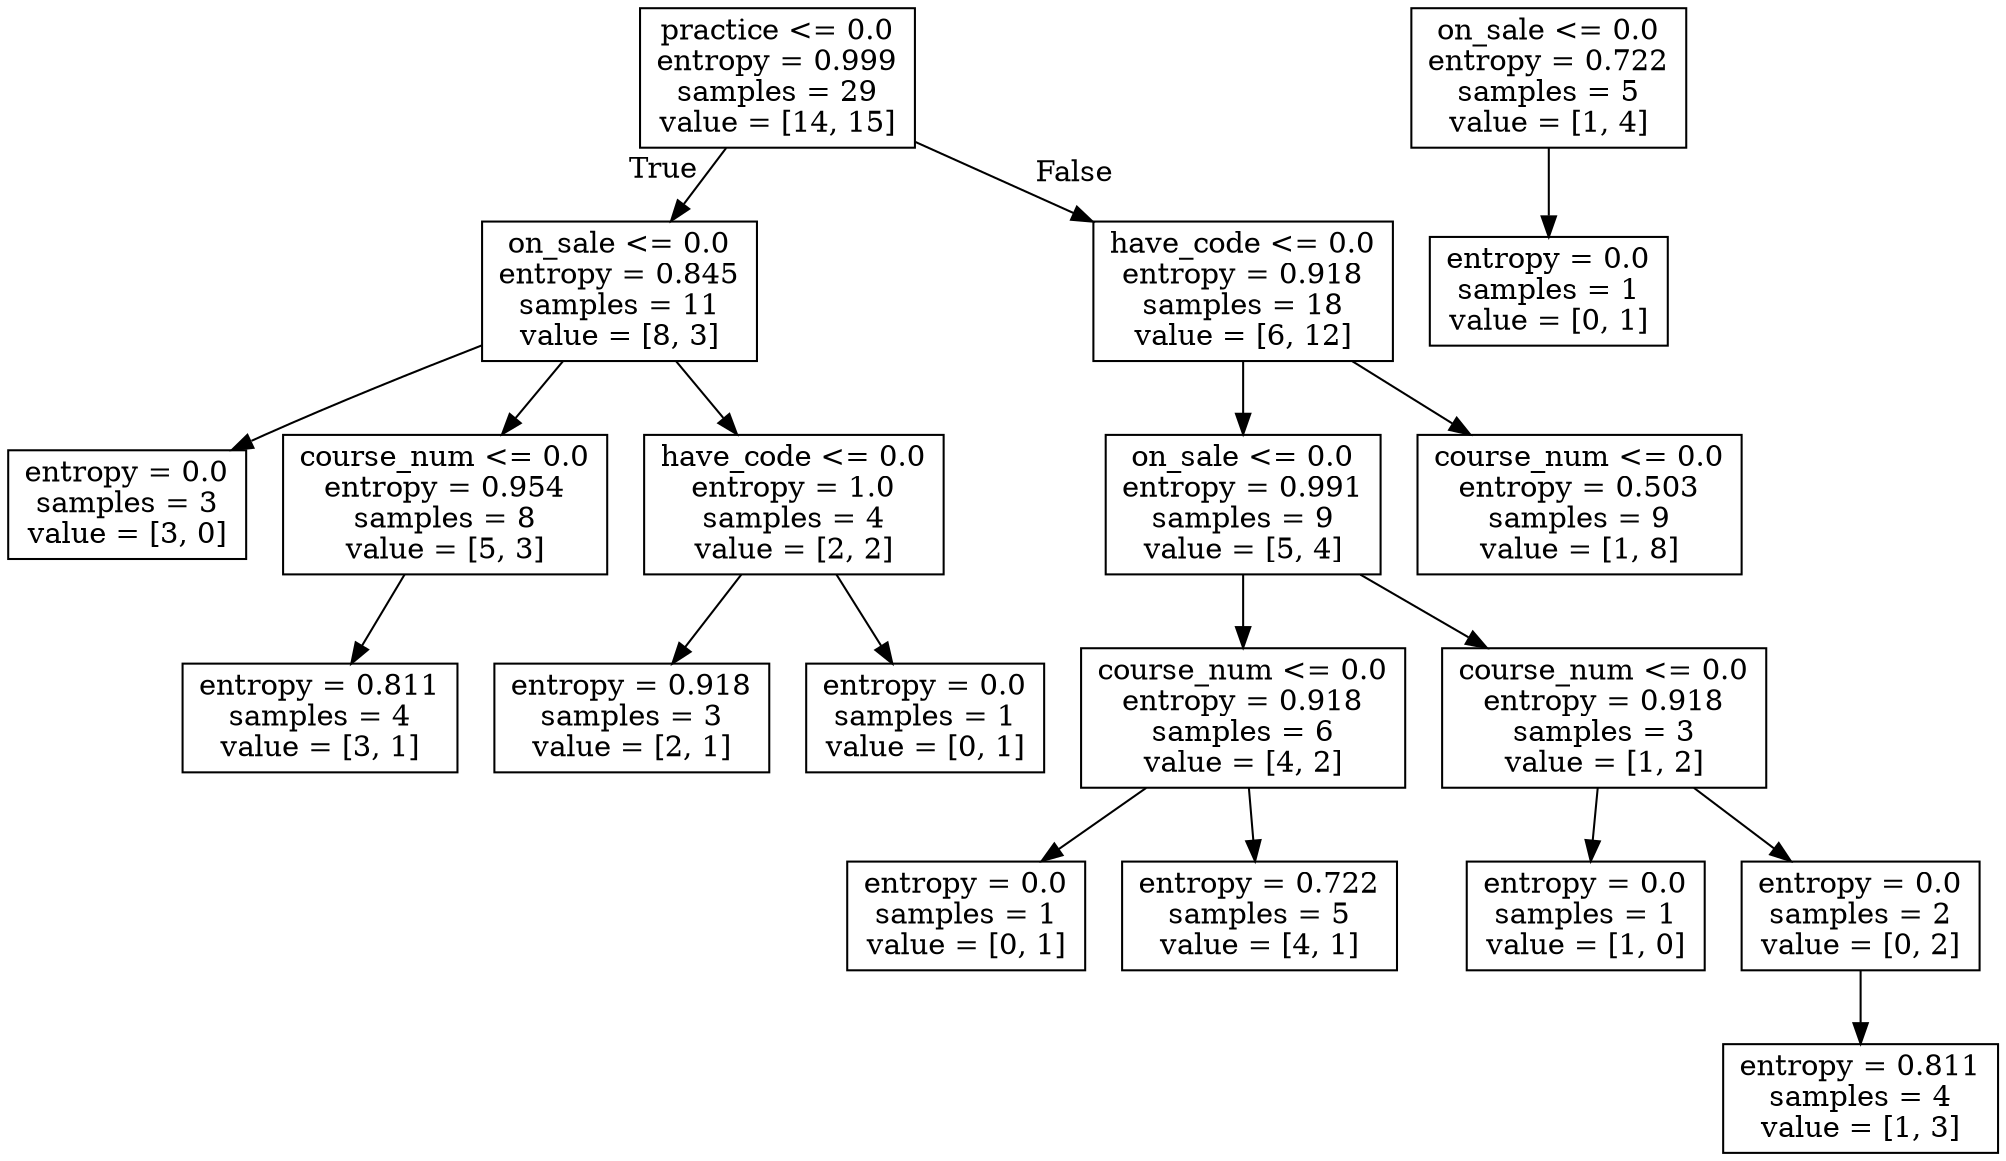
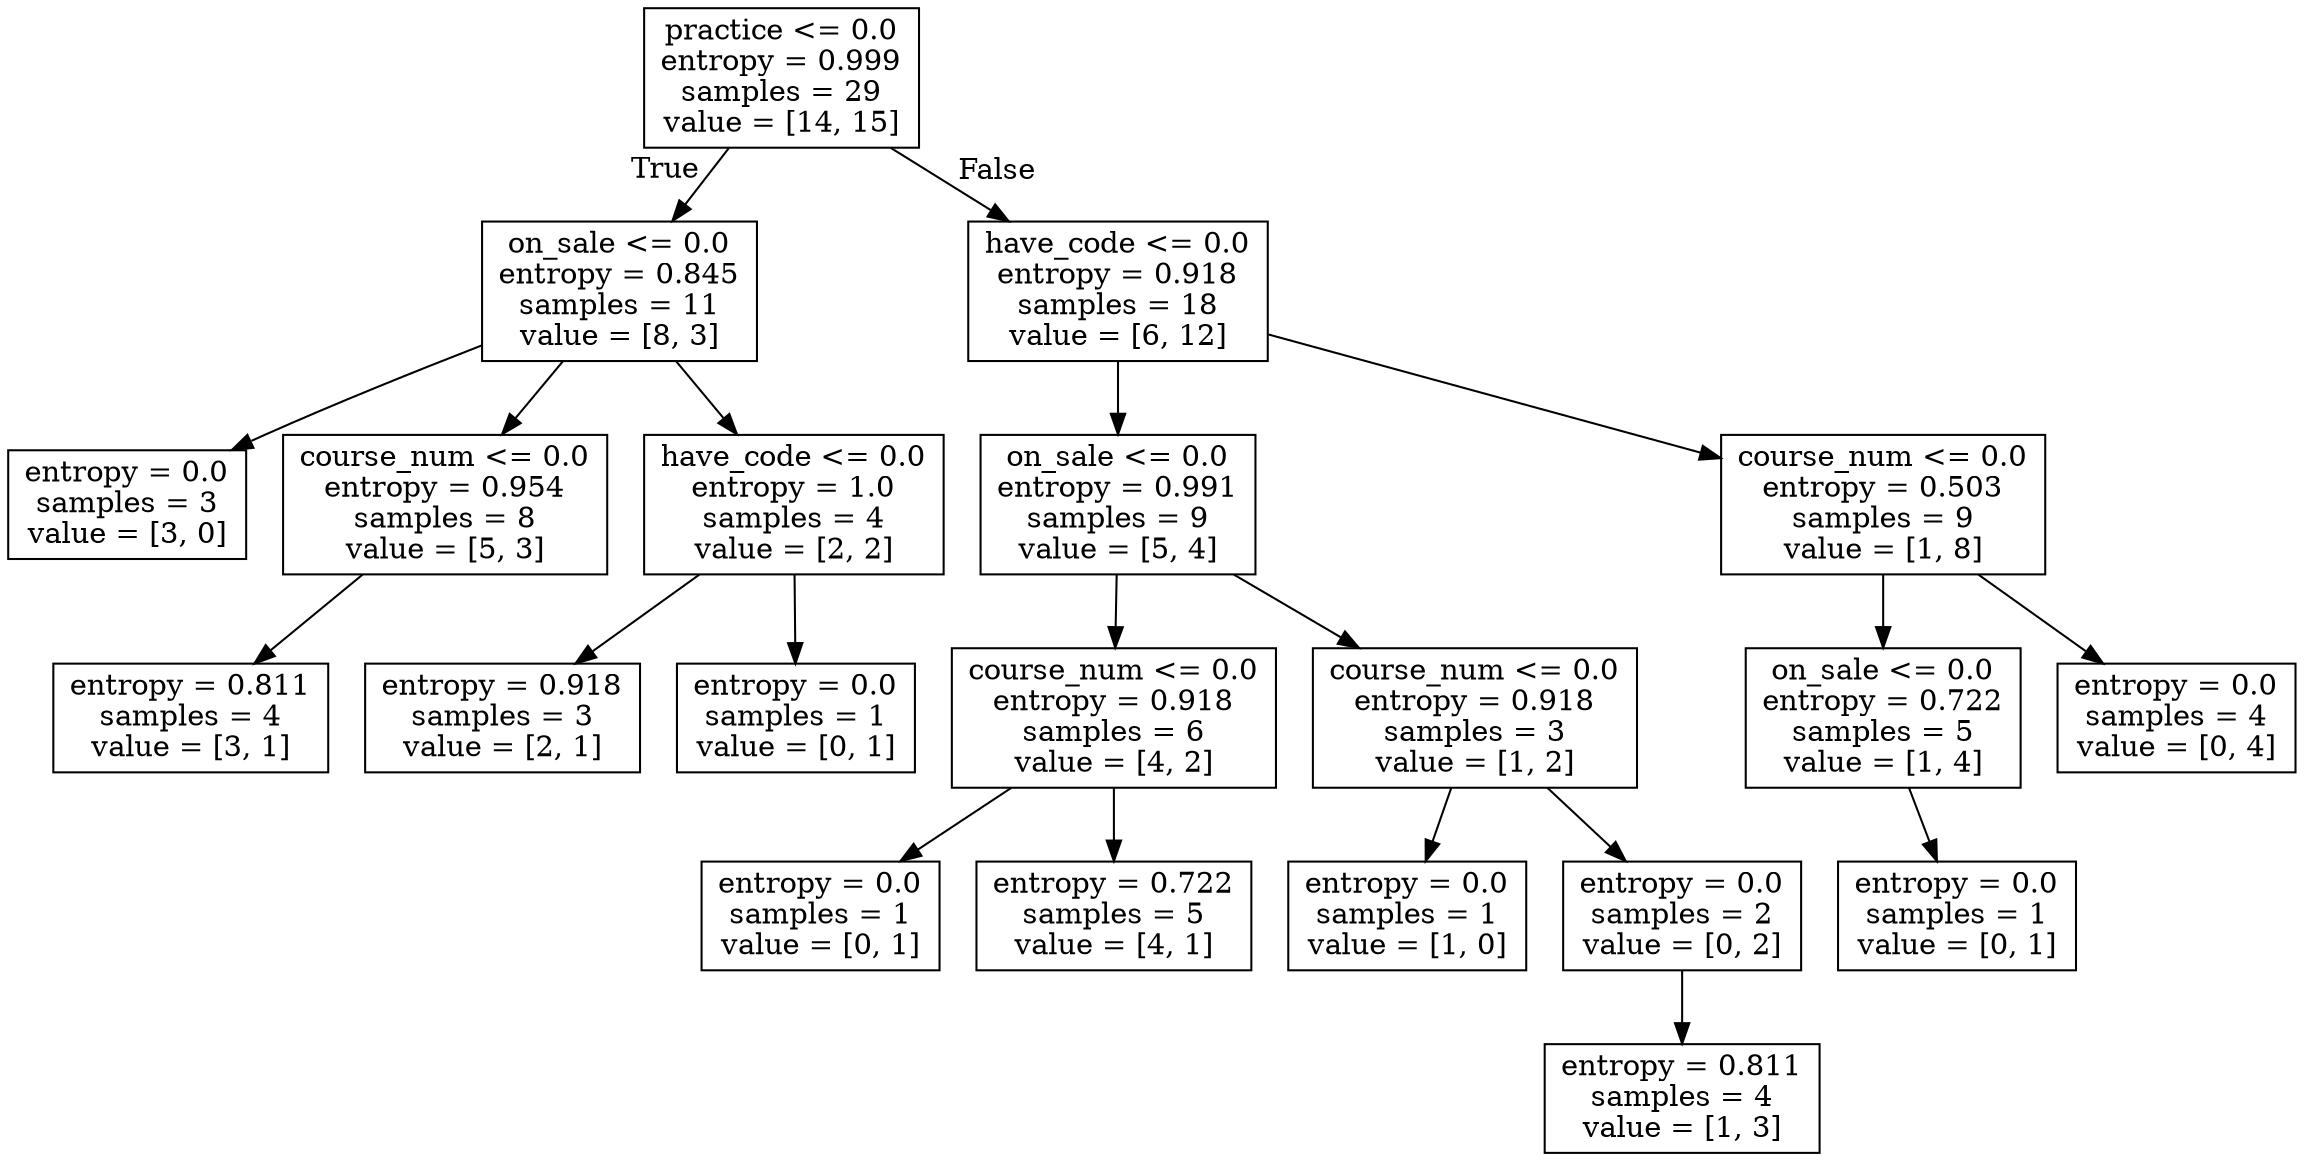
edge "course_num <= 0.0 entropy = 0.503 samples = 9 value = [1, 8]" -> "on_sale <= 0.0 entropy = 0.722 samples = 5 value = [1, 4]": added
node "entropy = 0.0 samples = 4 value = [0, 4]": added
